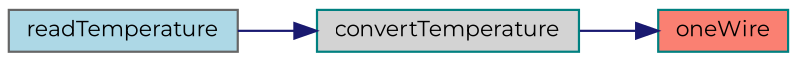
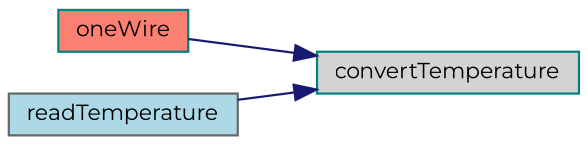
edge "convertTemperature" -> "oneWire": reversed
